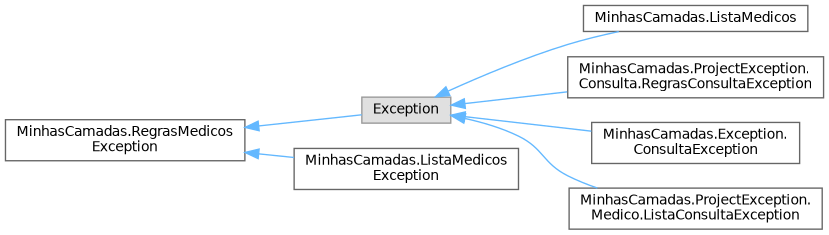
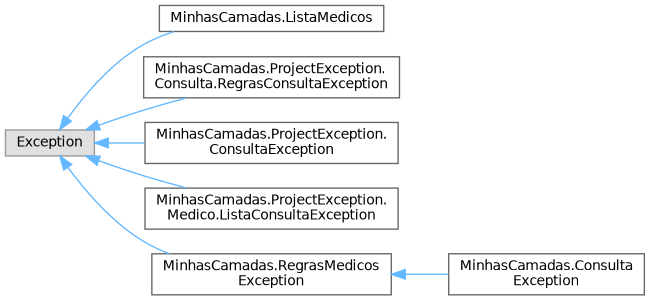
edge "Exception" -> "MinhasCamadas.RegrasMedicos Exception": reversed
node "MinhasCamadas.Exception. ConsultaException": label "MinhasCamadas.Exception. ConsultaException" -> "MinhasCamadas.ProjectException. ConsultaException"
node "MinhasCamadas.ListaMedicos Exception": label "MinhasCamadas.ListaMedicos Exception" -> "MinhasCamadas.Consulta Exception"
